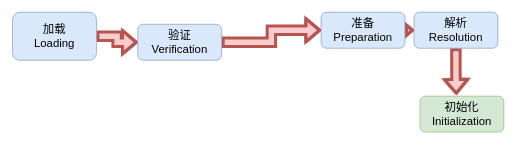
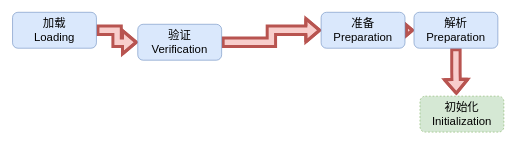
node "解析 Resolution": label "解析 Resolution" -> "解析 Preparation"
node "加载 Loading": size 84x48 -> 84x36
node "初始化 Initialization": style solid -> dashed
